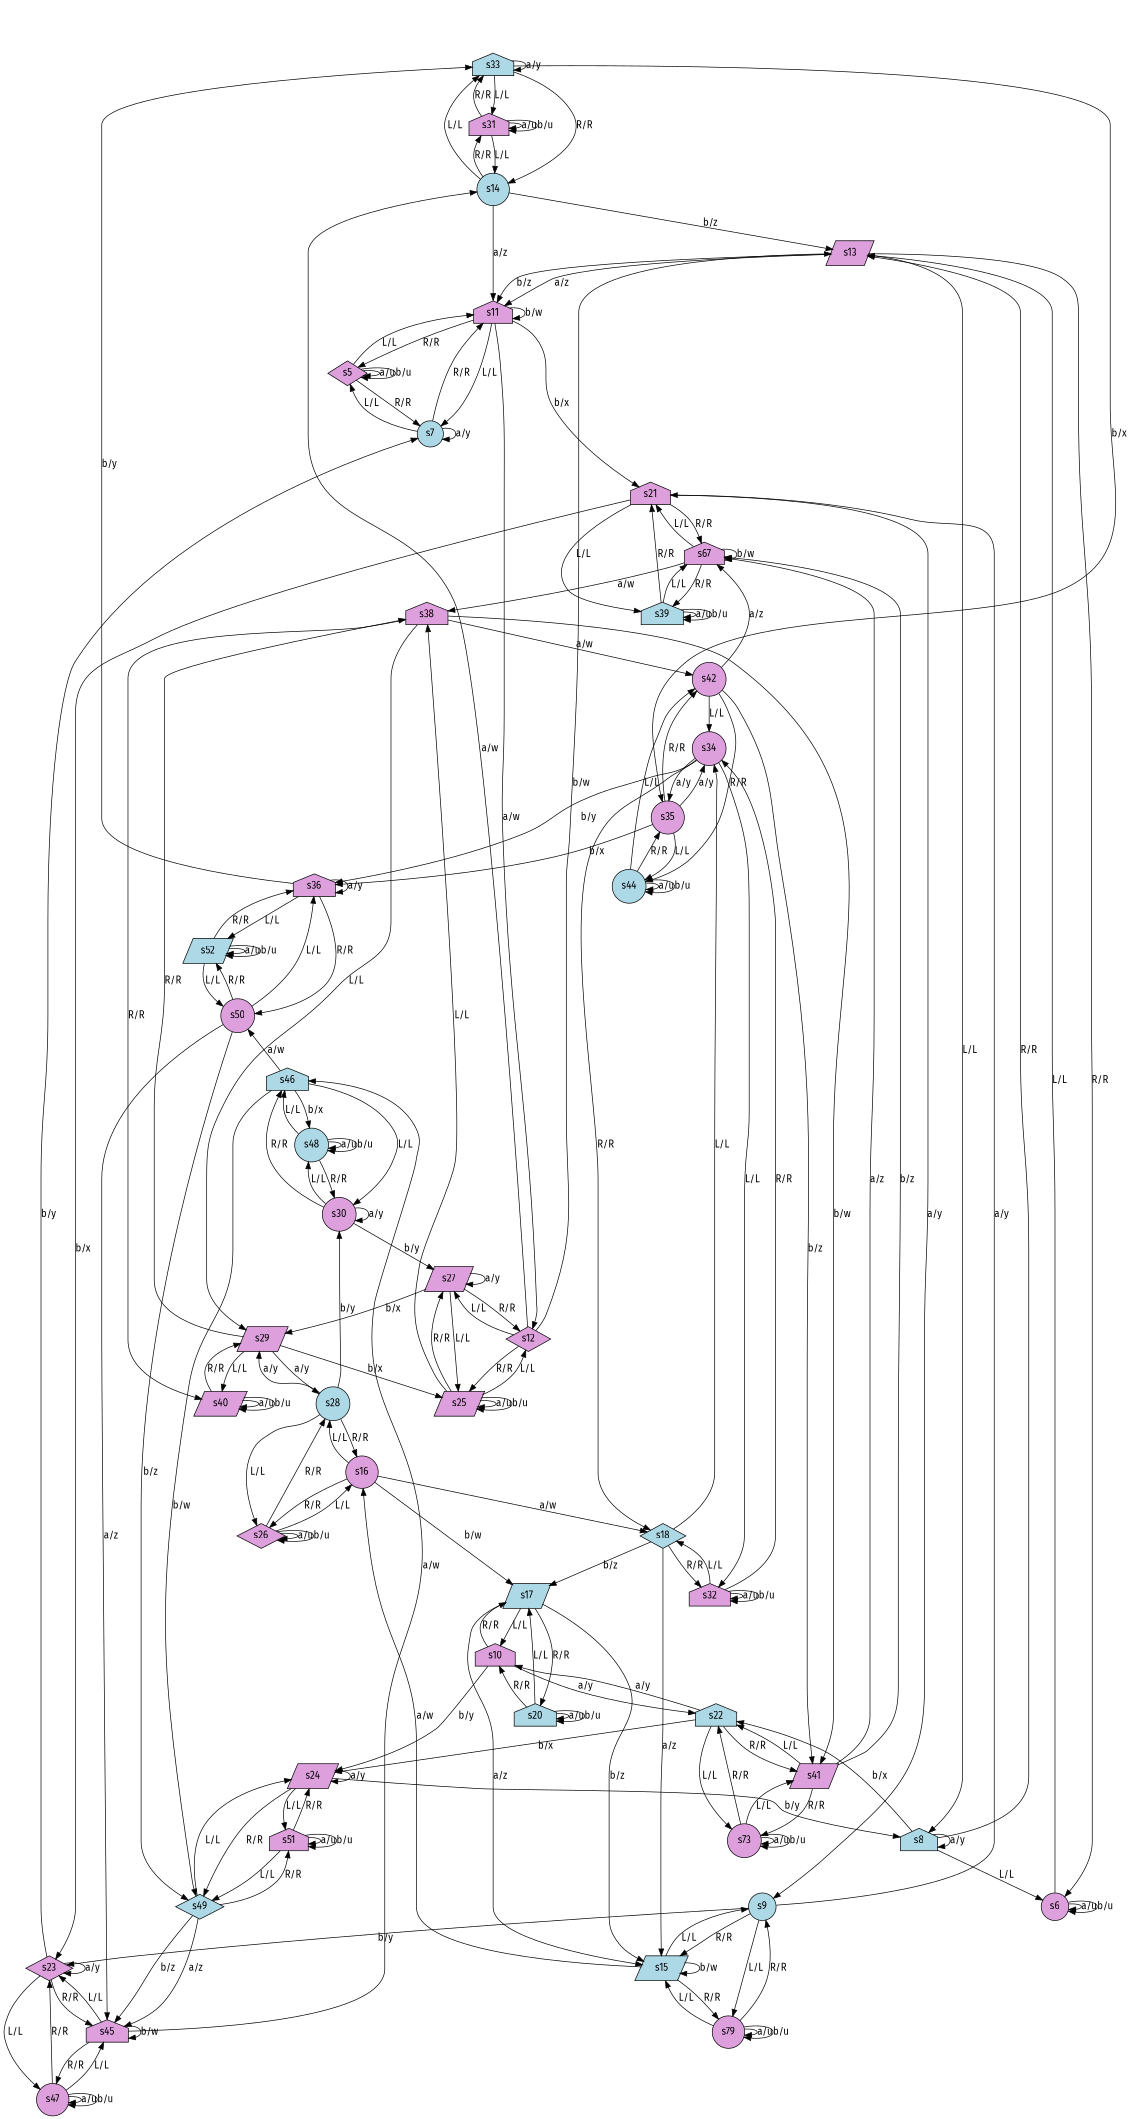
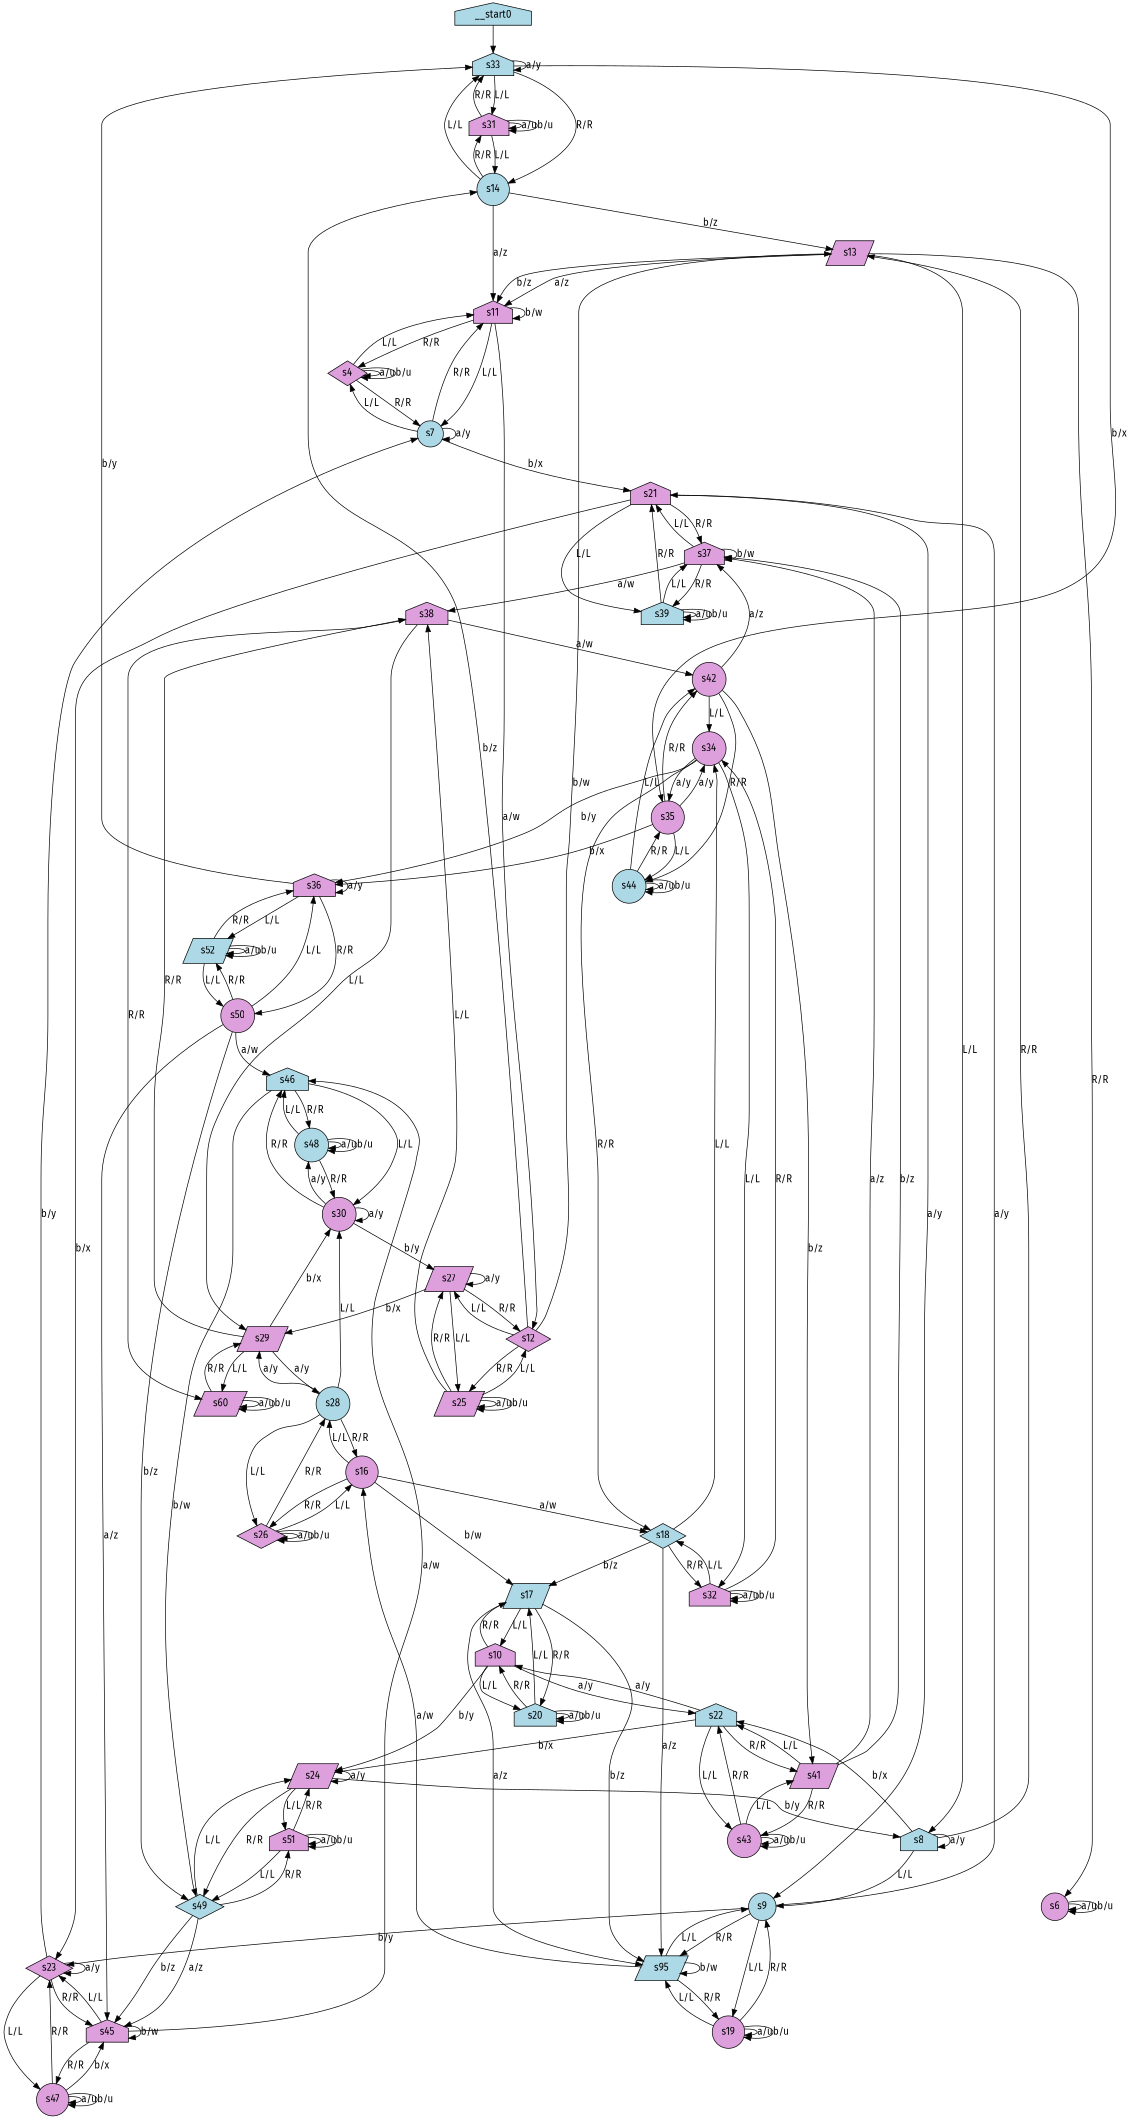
node "__start0": added
node "s5": label "s5" -> "s4"
edge "s11" -> "s21": now "s7" -> "s21"
node "s67": label "s67" -> "s37"
edge "s12" -> "s14": label "a/w" -> "b/z"
edge "s6" -> "s13": removed, label "L/L"
edge "s38" -> "s41": removed, label "b/w"
edge "s46" -> "s50": reversed
edge "s46" -> "s48": label "b/x" -> "R/R"
edge "s30" -> "s48": label "L/L" -> "a/y"
edge "s28" -> "s30": label "b/y" -> "L/L"
edge "s29" -> "s25": now "s29" -> "s30"
node "s40": label "s40" -> "s60"
edge "s10" -> "s20": added, label "L/L"
node "s73": label "s73" -> "s43"
edge "s8" -> "s6": now "s8" -> "s9"
node "s15": label "s15" -> "s95"
node "s79": label "s79" -> "s19"
edge "s47" -> "s45": label "L/L" -> "b/x"
